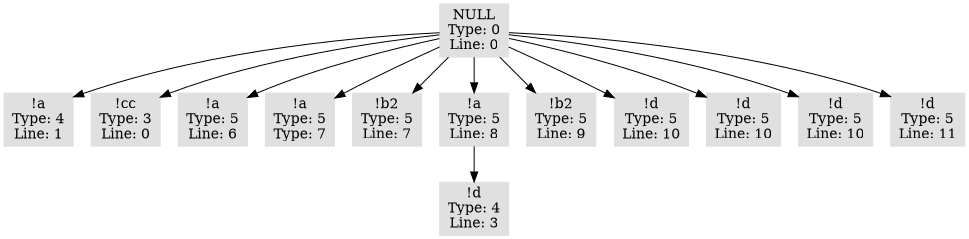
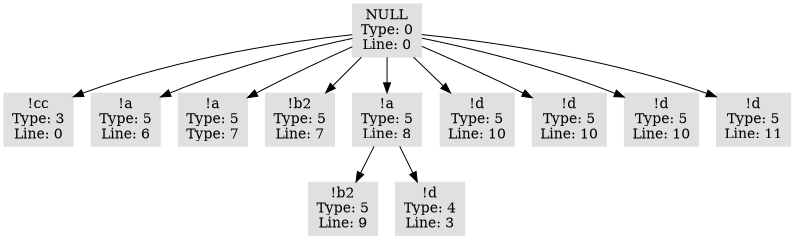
edge "NULL Type: 0 Line: 0" -> "!b2 Type: 5 Line: 9": now "!a Type: 5 Line: 8" -> "!b2 Type: 5 Line: 9"
node "!a Type: 4 Line: 1": removed
